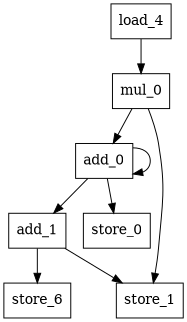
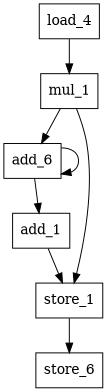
node "mul_0": label "mul_0" -> "mul_1"
node "add_0": label "add_0" -> "add_6"
node "store_0": removed
edge "add_1" -> "store_6": now "store_1" -> "store_6"
